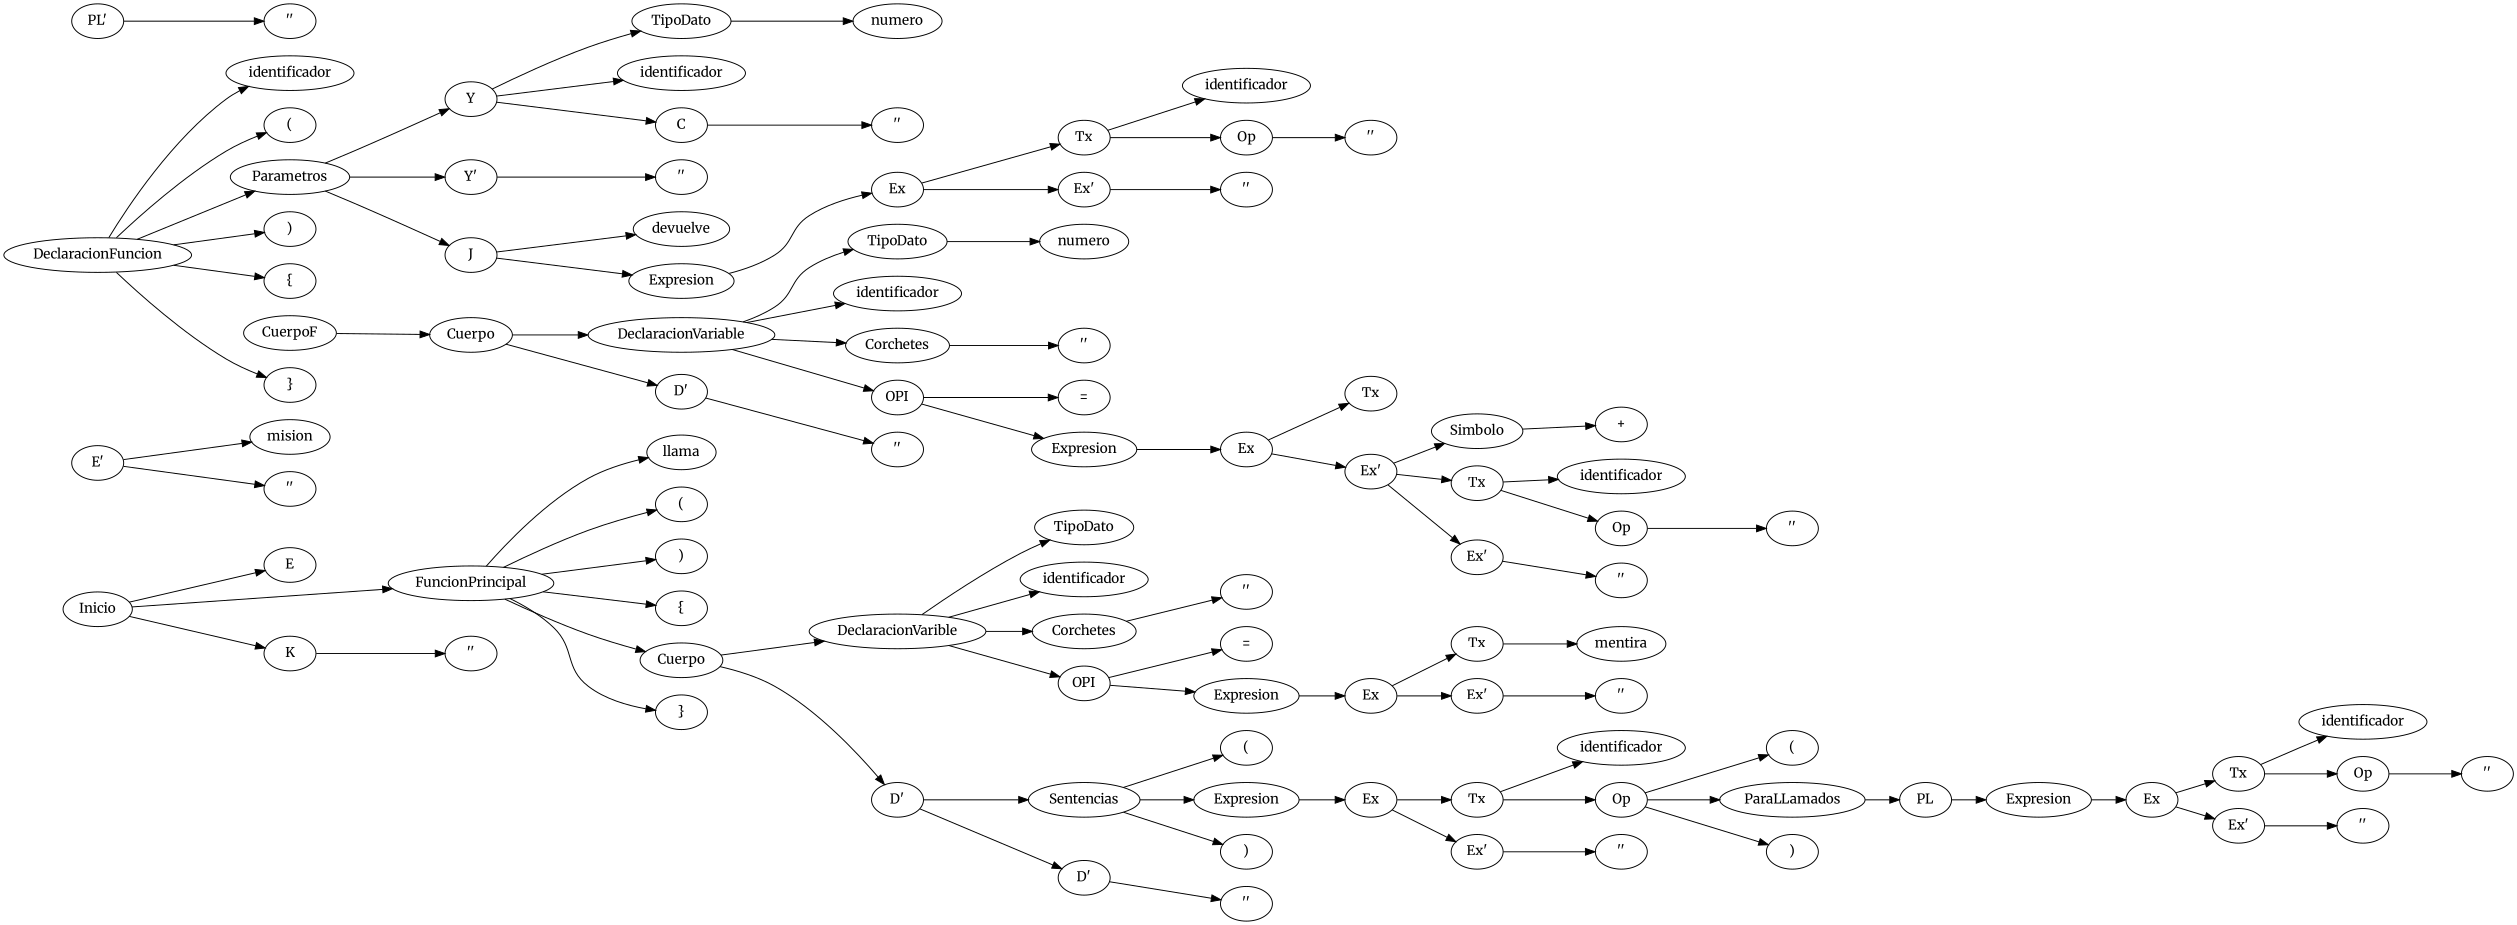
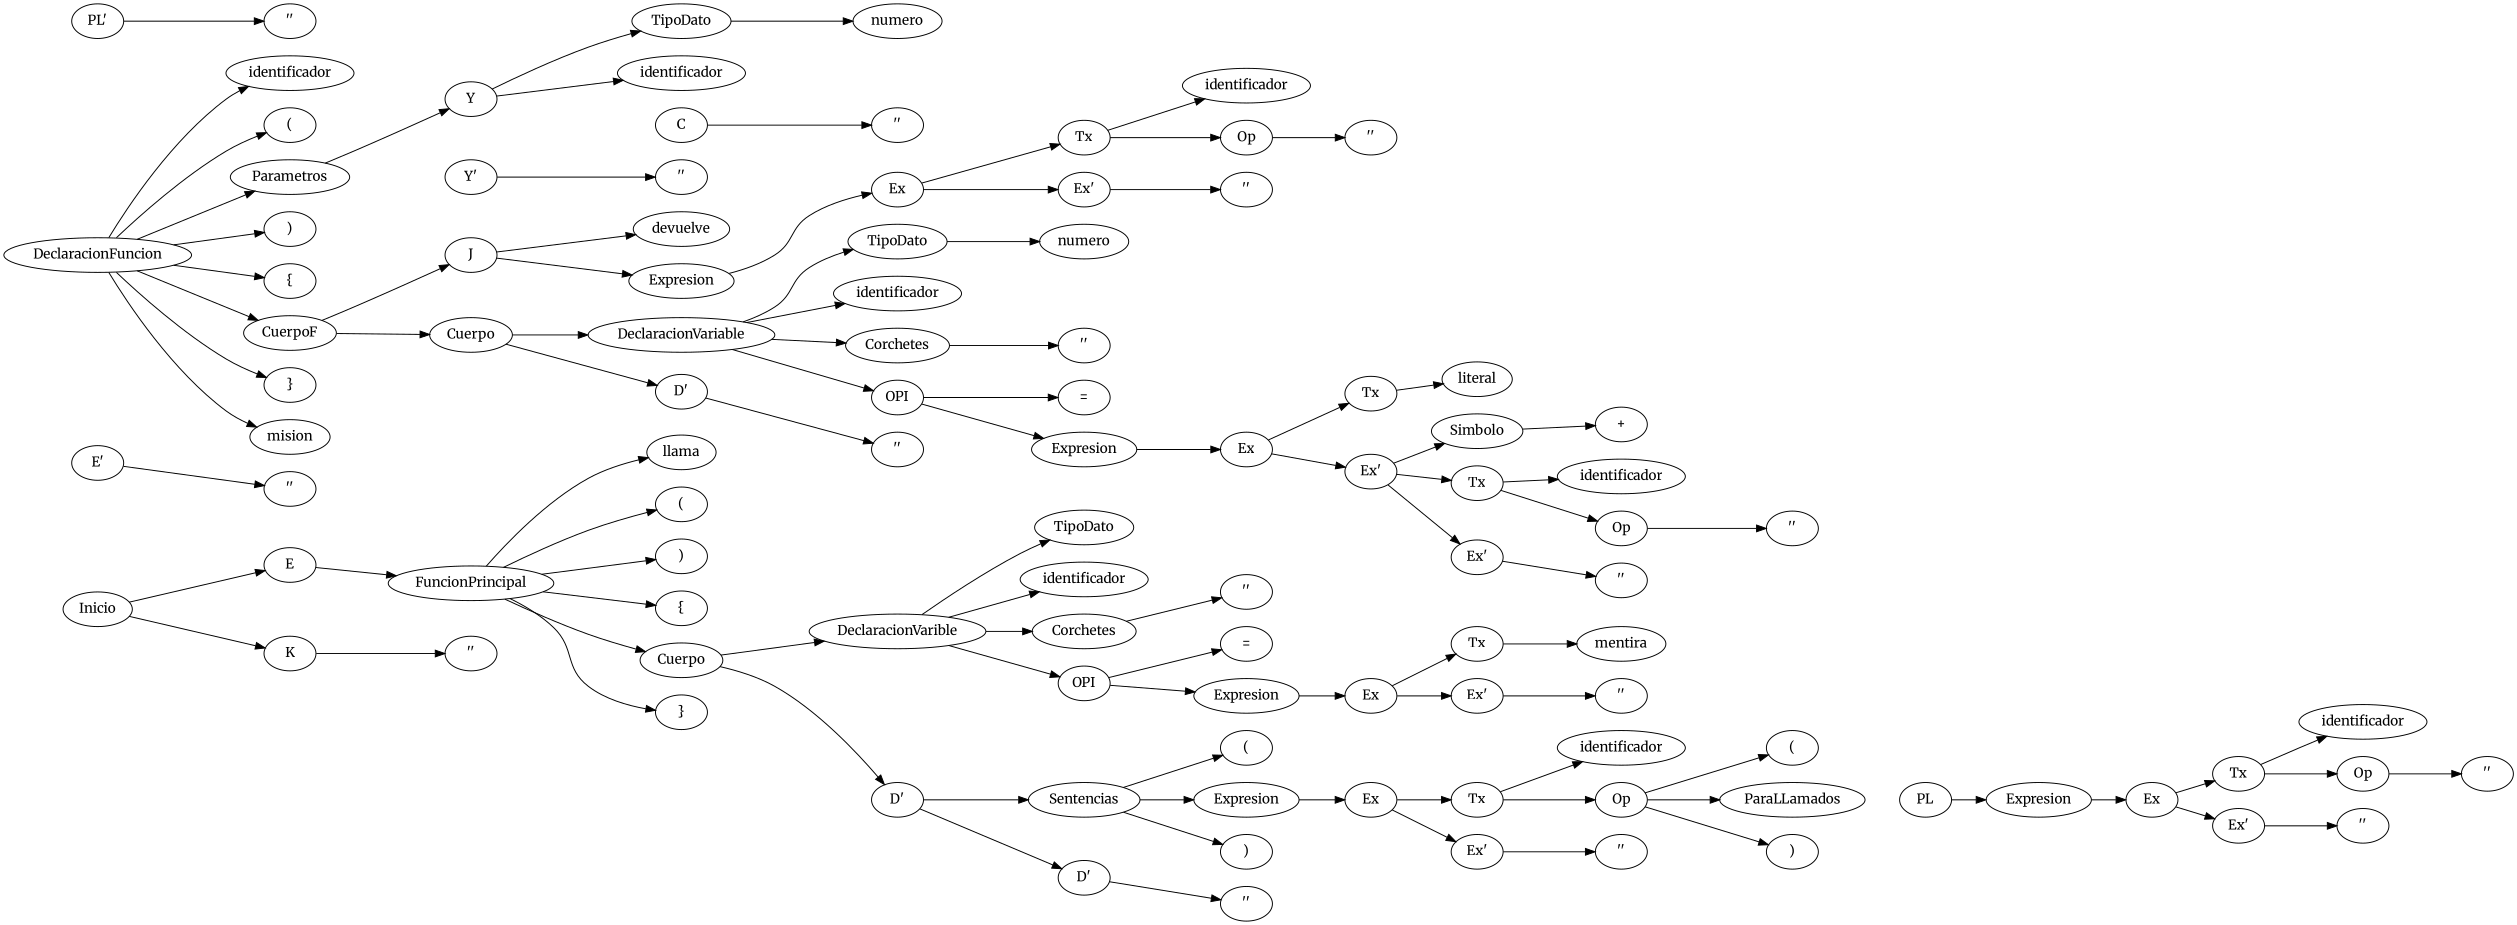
edge "Y" -> "C": removed
edge "Parametros" -> "Y'": removed
edge "Parametros" -> "J": now "CuerpoF" -> "J"
edge "DeclaracionFuncion" -> "CuerpoF": added
node "literal": added
edge "E'" -> "mision": now "DeclaracionFuncion" -> "mision"
edge "Inicio" -> "FuncionPrincipal": now "E" -> "FuncionPrincipal"
edge "ParaLLamados" -> "PL": removed
